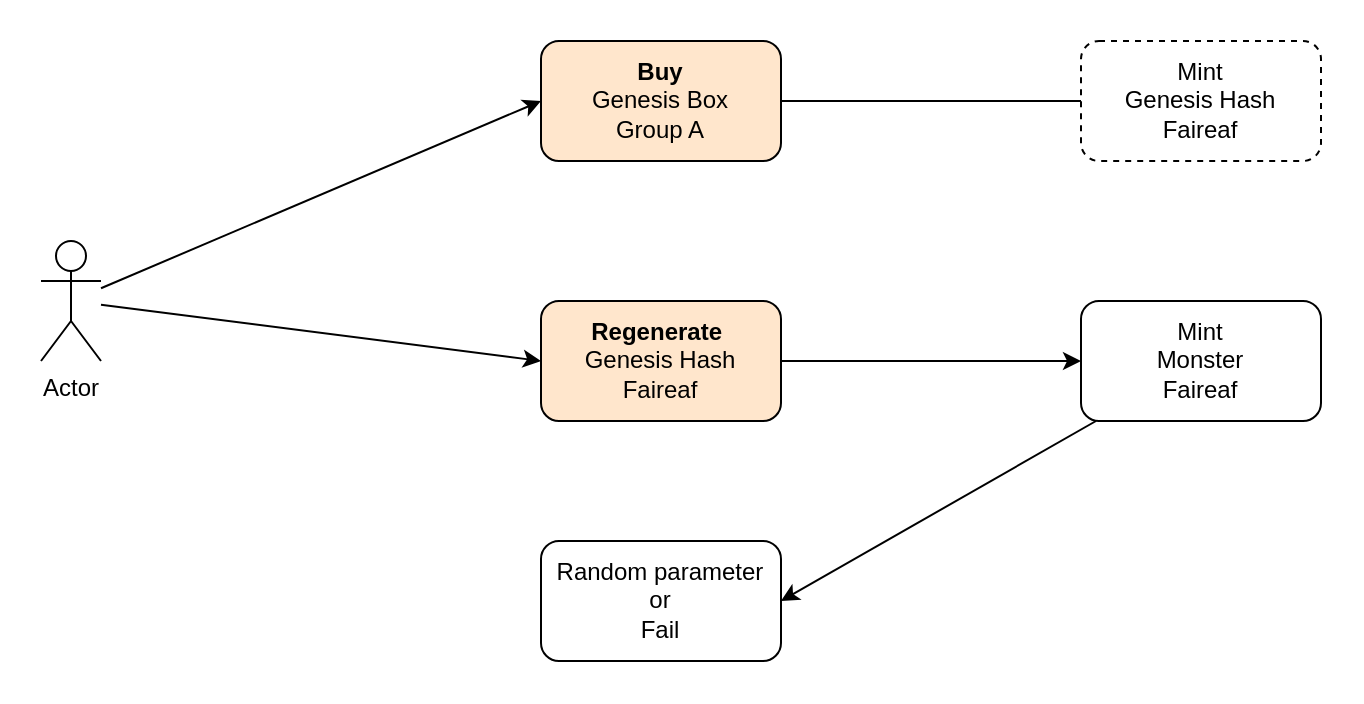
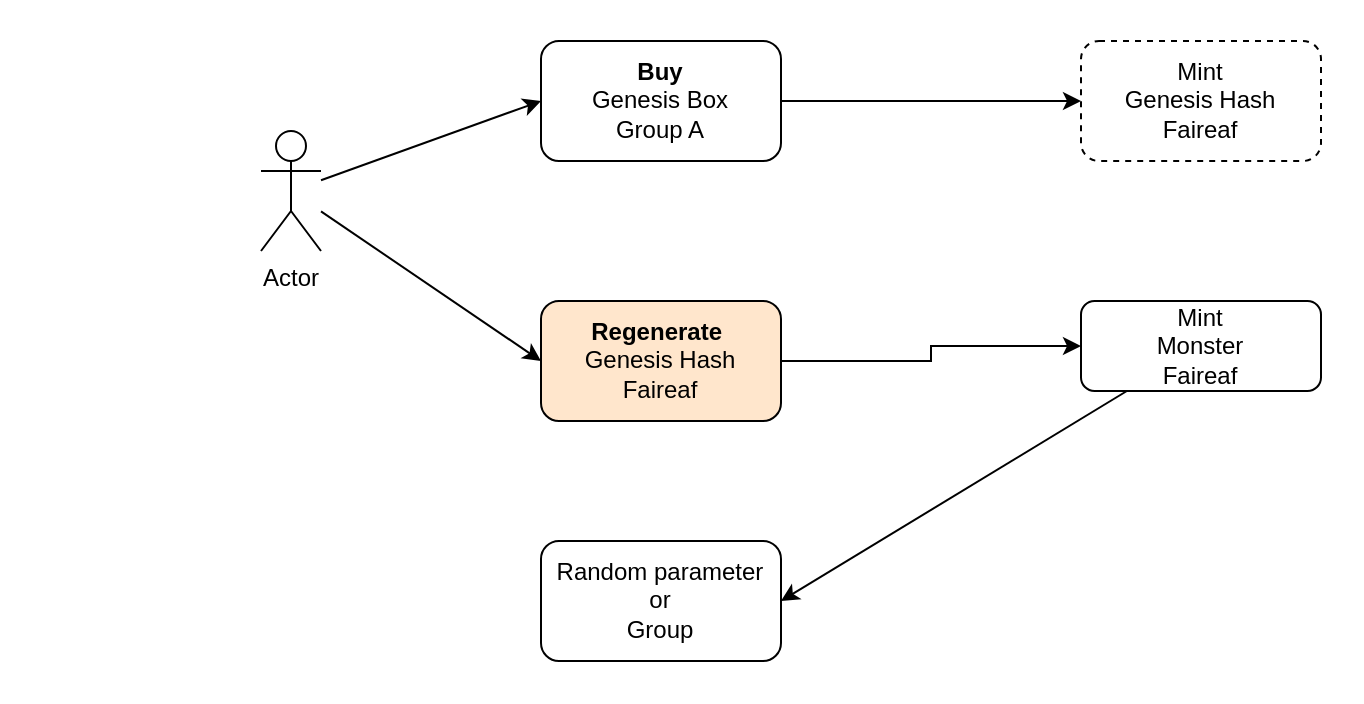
node "Buy Genesis Box Group A": fillcolor #ffe6cc -> #ffffff
edge "Buy Genesis Box Group A" -- "Mint Genesis Hash Faireaf": arrowhead none -> classic
node "Actor": moved (71, 301) -> (291, 191)
node "Mint Monster Faireaf": size 240x120 -> 240x90
node "Random parameter or Fail": label "Random parameter or Fail" -> "Random parameter or Group"
